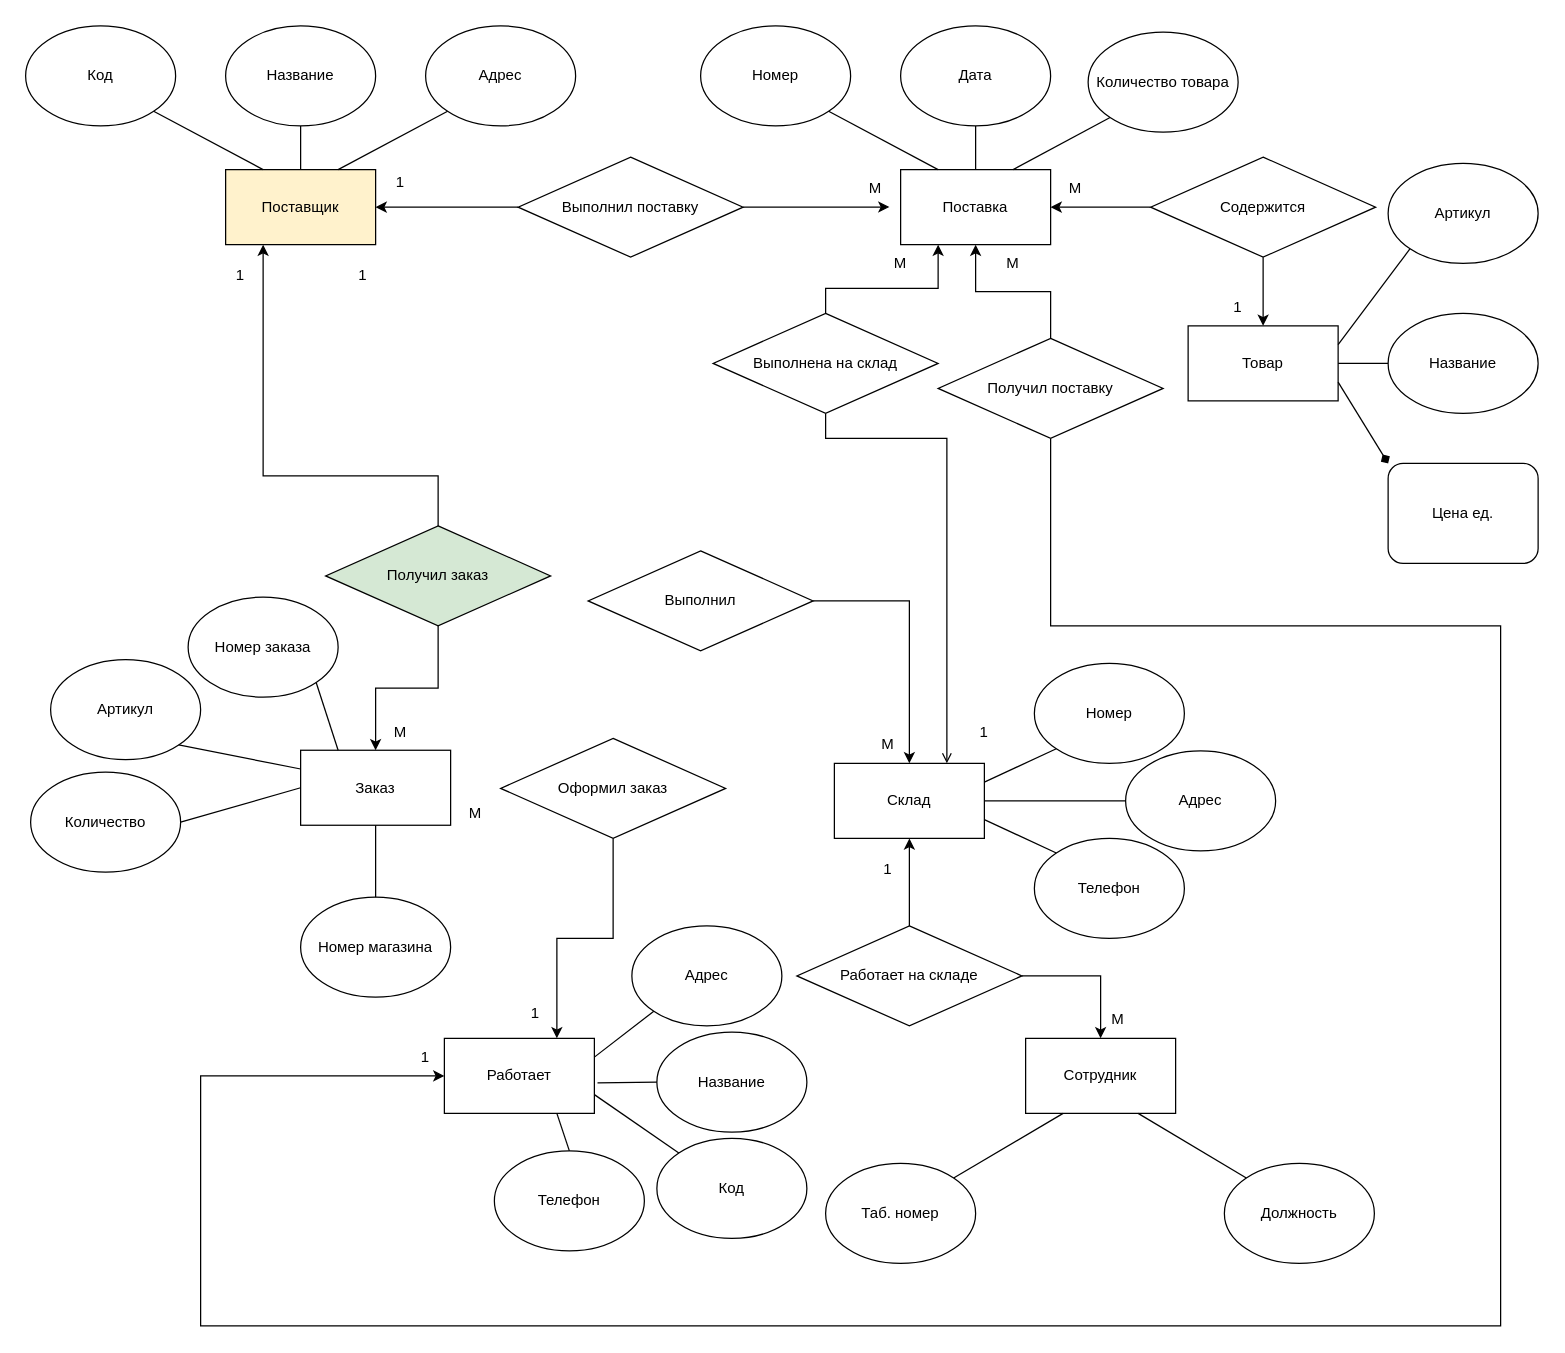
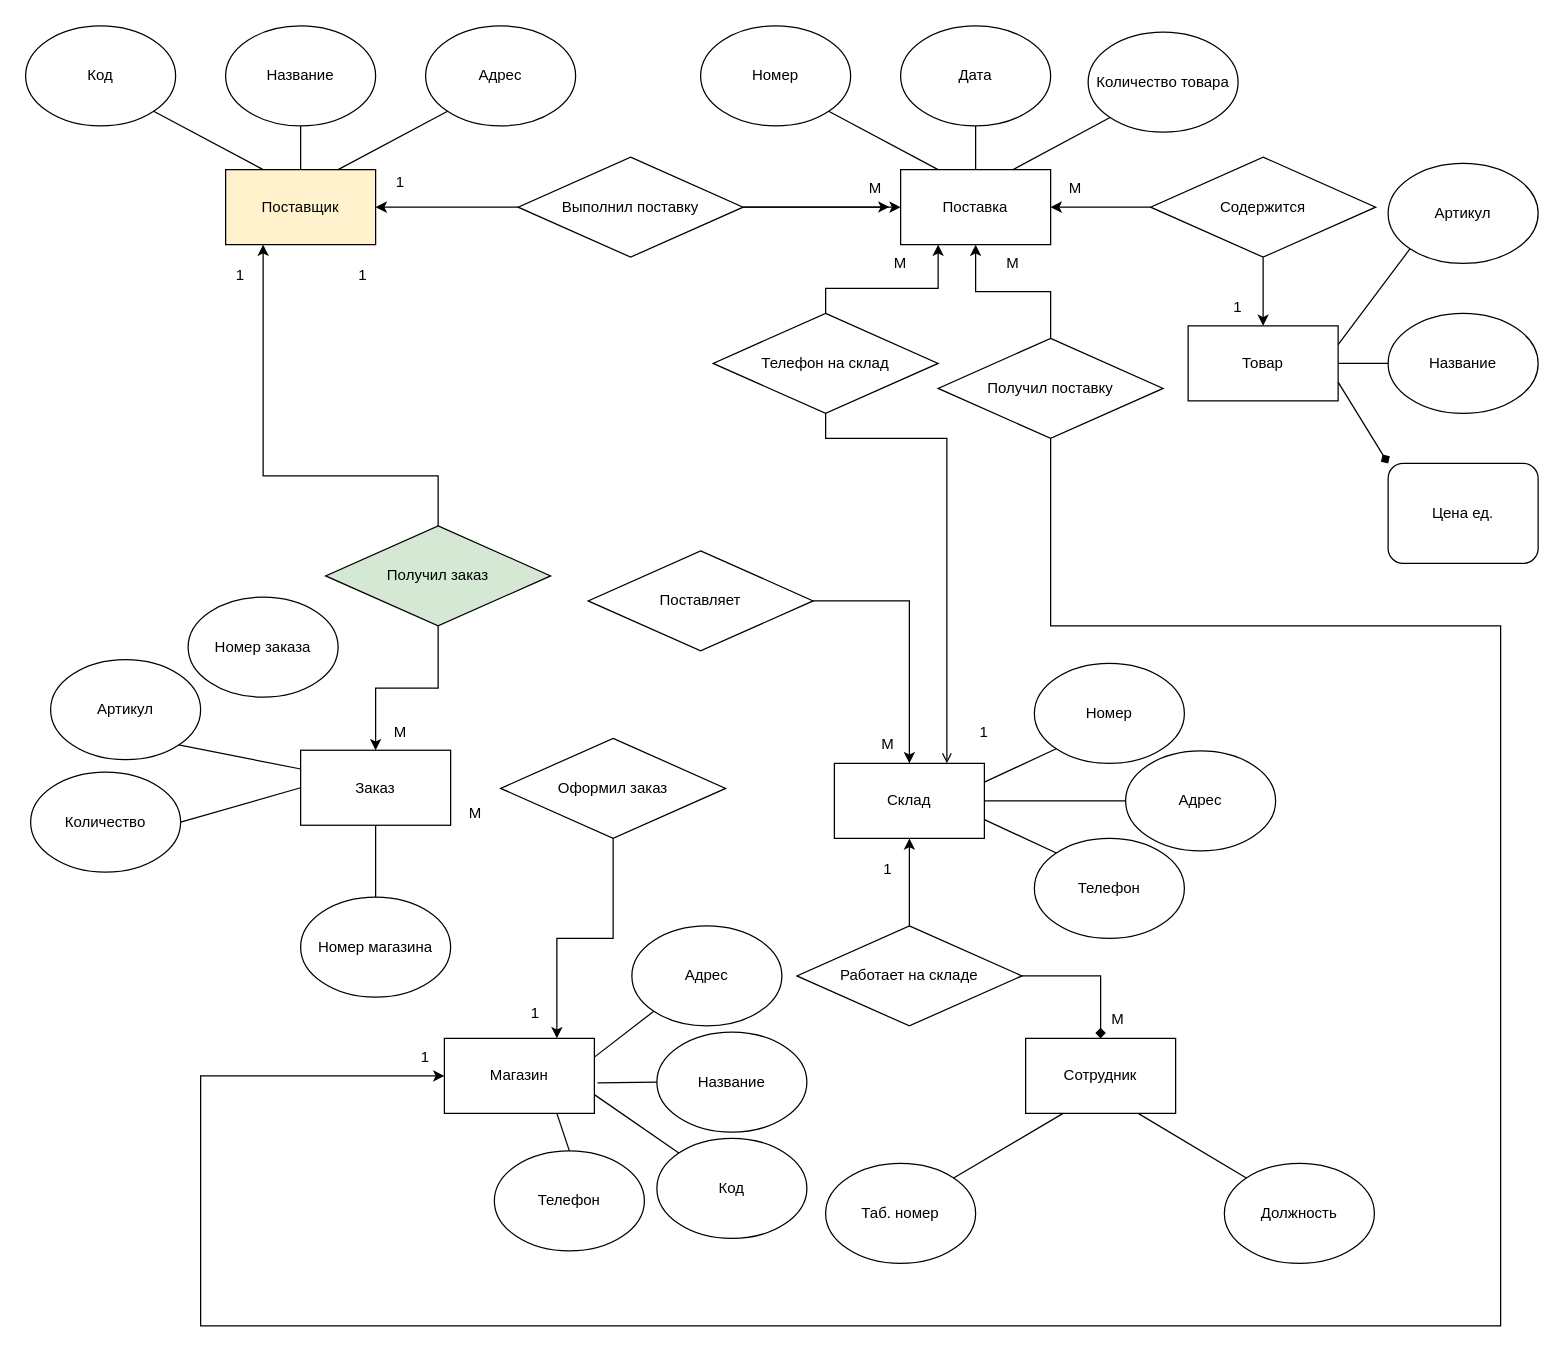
edge "Выполнил поставку" -> "Поставка": added
node "Выполнена на склад": label "Выполнена на склад" -> "Телефон на склад"
node "Выполнил": label "Выполнил" -> "Поставляет"
edge "Номер заказа" -- "Заказ": removed
edge "Работает на складе" -> "Сотрудник": arrowhead classic -> diamond
node "Работает": label "Работает" -> "Магазин"
